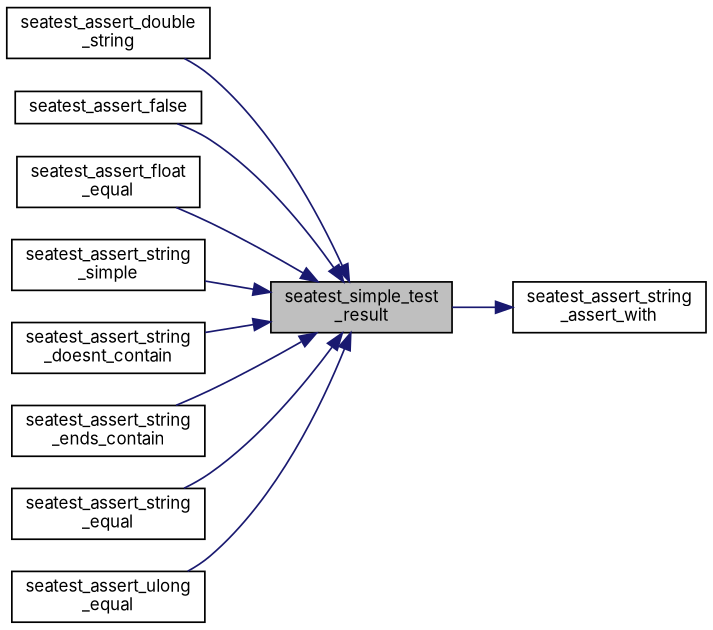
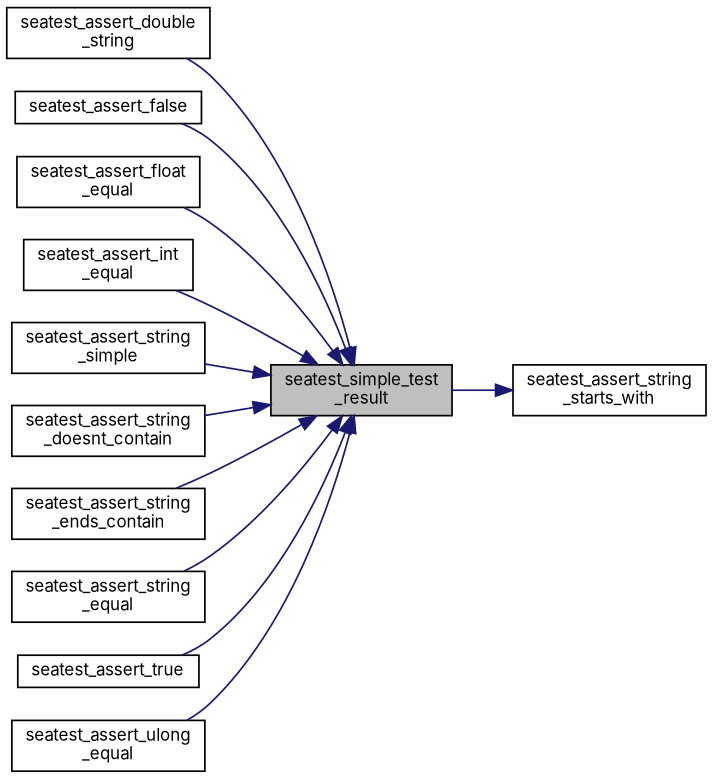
node "seatest_assert_int _equal": added
node "seatest_assert_string _assert_with": label "seatest_assert_string _assert_with" -> "seatest_assert_string _starts_with"
node "seatest_assert_true": added
